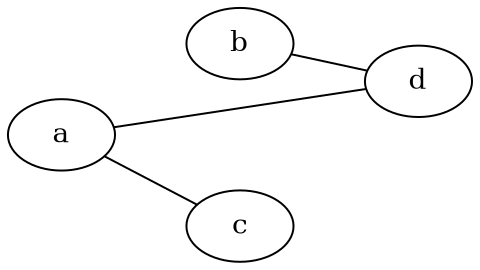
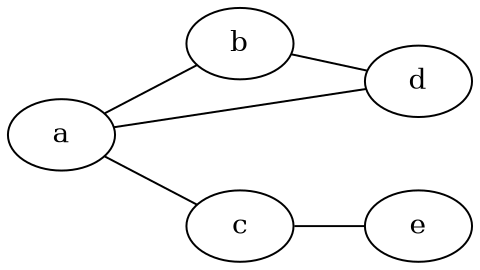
edge "b" -- "a": added
node "e": added
